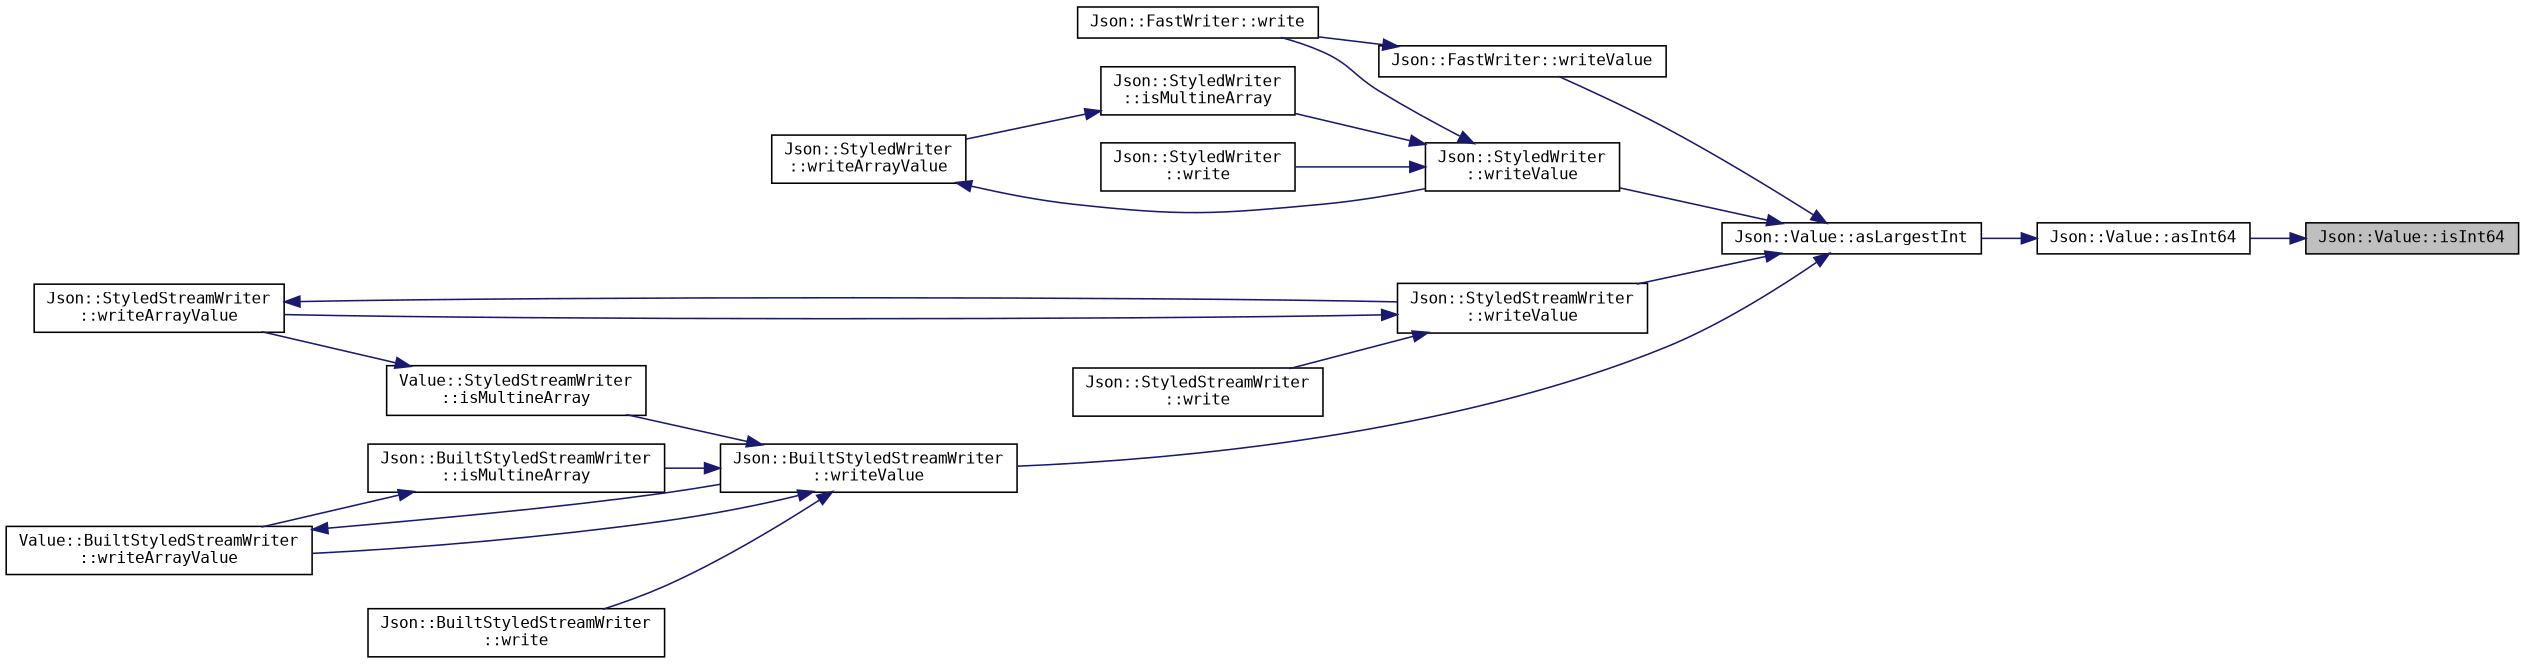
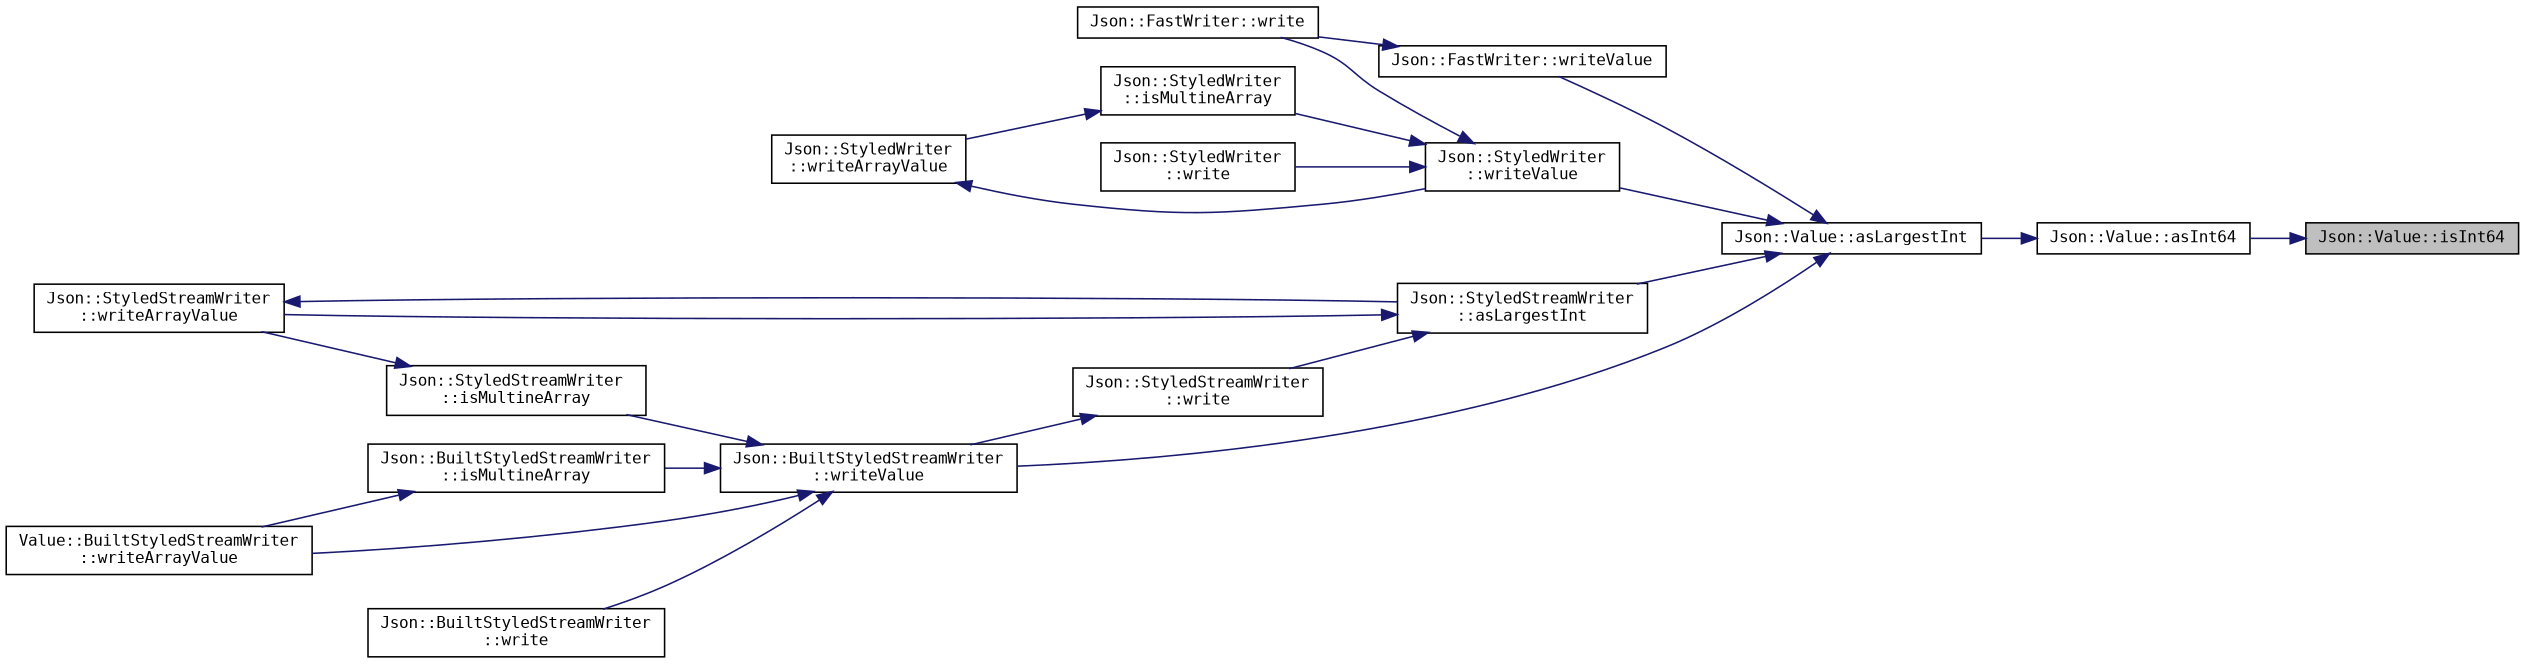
node "Json::StyledStreamWriter ::writeValue": label "Json::StyledStreamWriter ::writeValue" -> "Json::StyledStreamWriter ::asLargestInt"
node "Value::StyledStreamWriter ::isMultineArray": label "Value::StyledStreamWriter ::isMultineArray" -> "Json::StyledStreamWriter ::isMultineArray"
edge "Json::BuiltStyledStreamWriter ::writeValue" -> "Value::BuiltStyledStreamWriter ::writeArrayValue": now "Json::BuiltStyledStreamWriter ::writeValue" -> "Json::StyledStreamWriter ::write"
